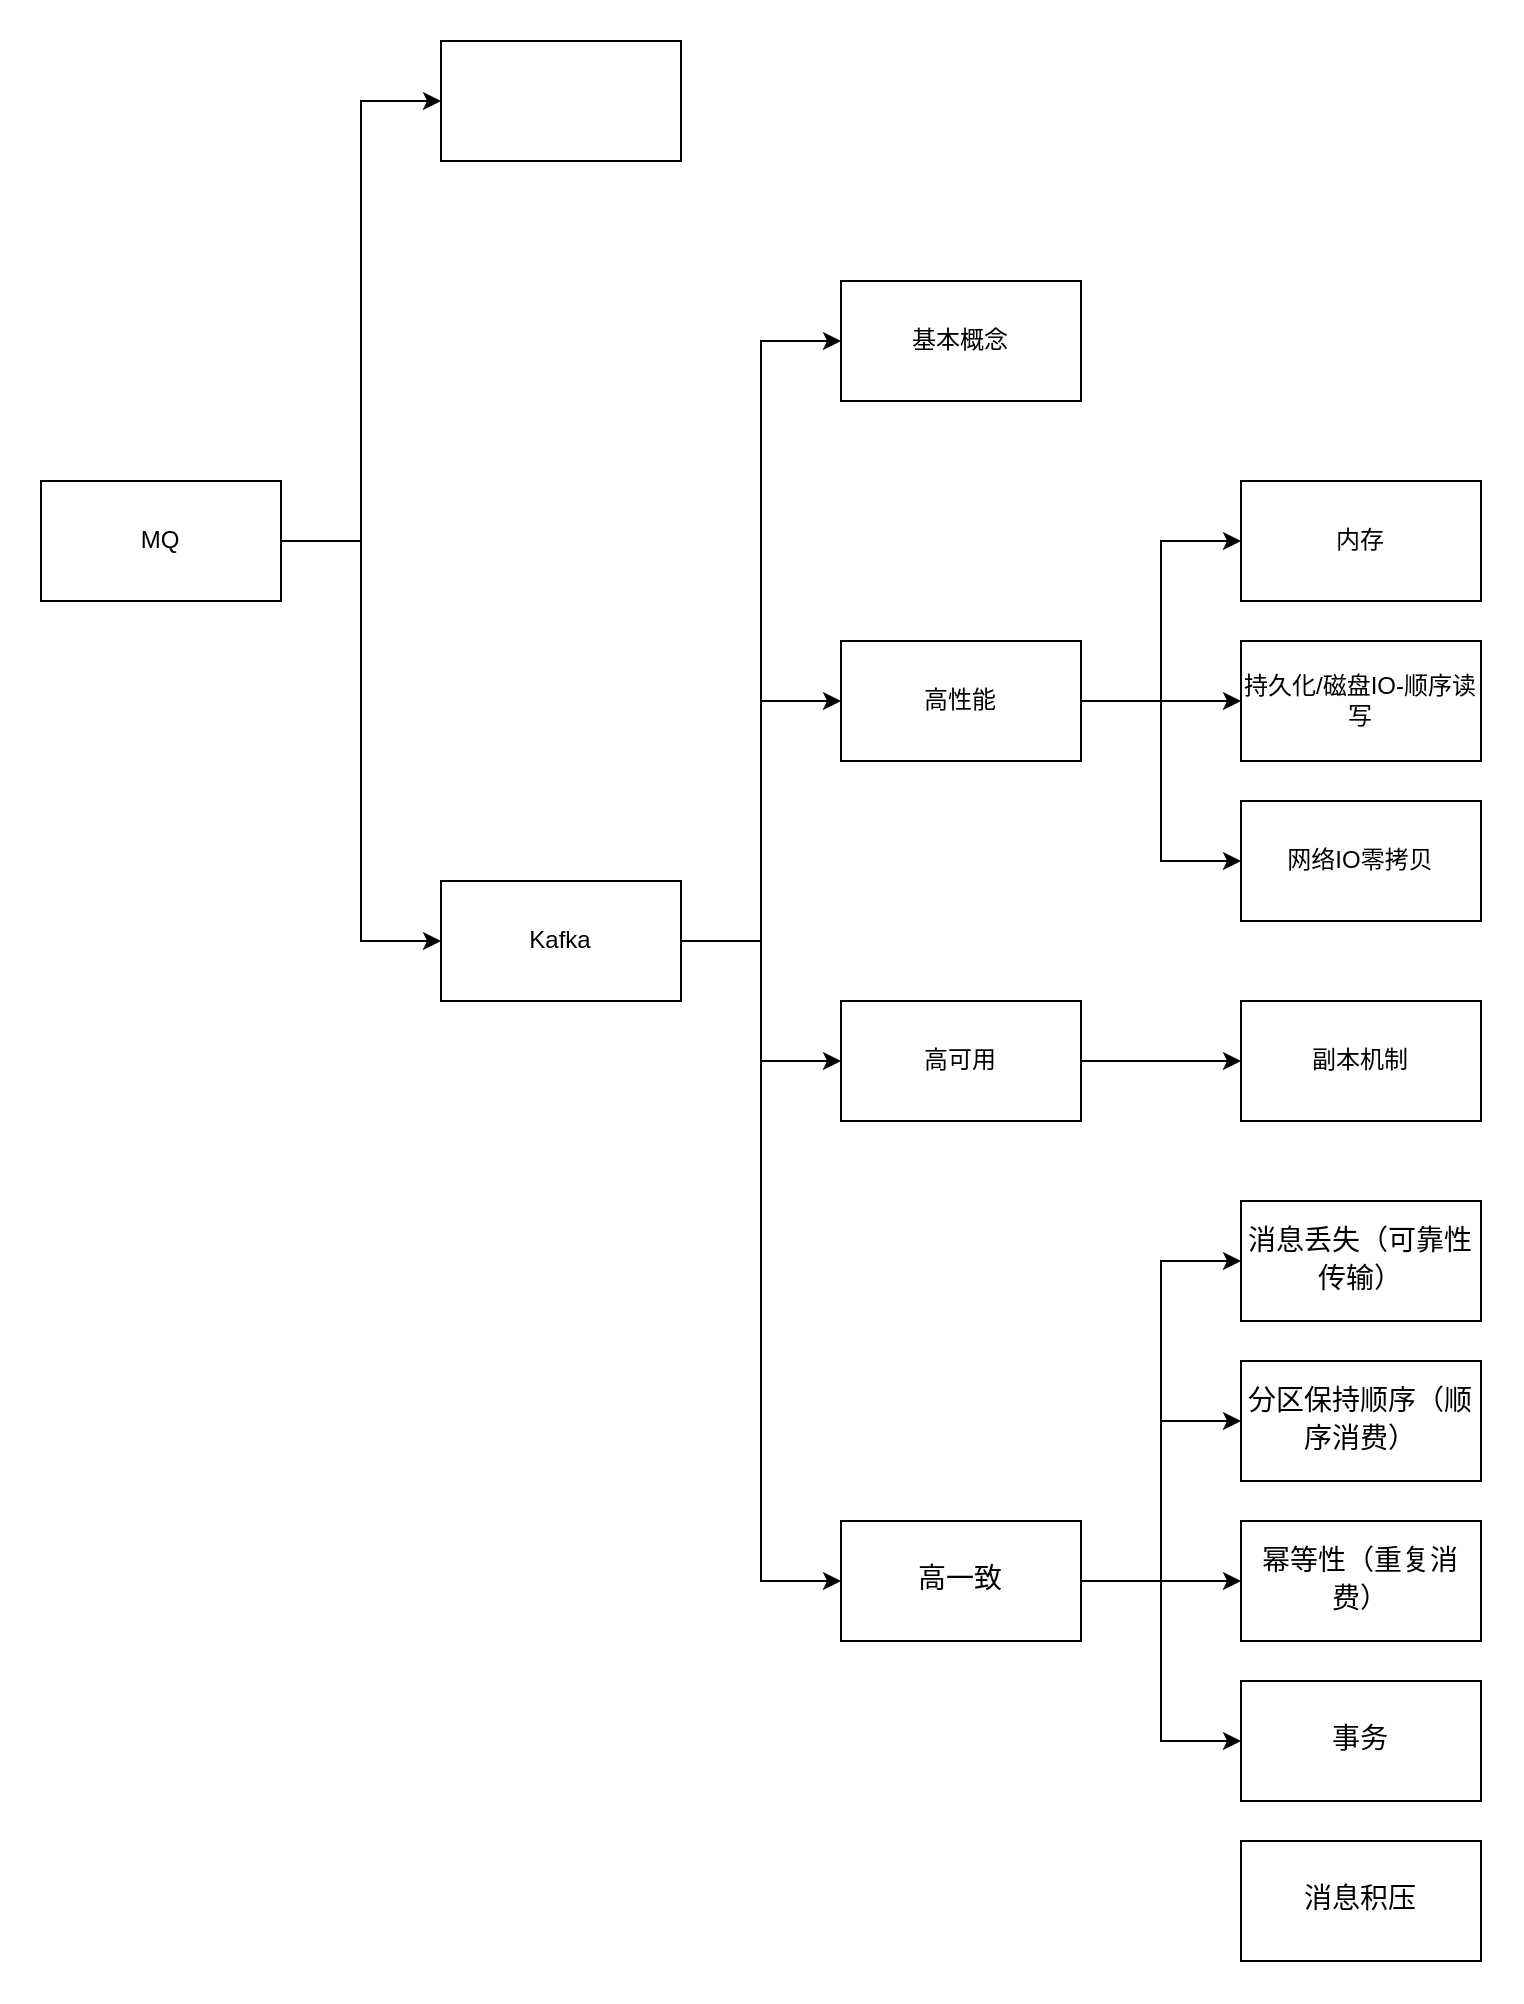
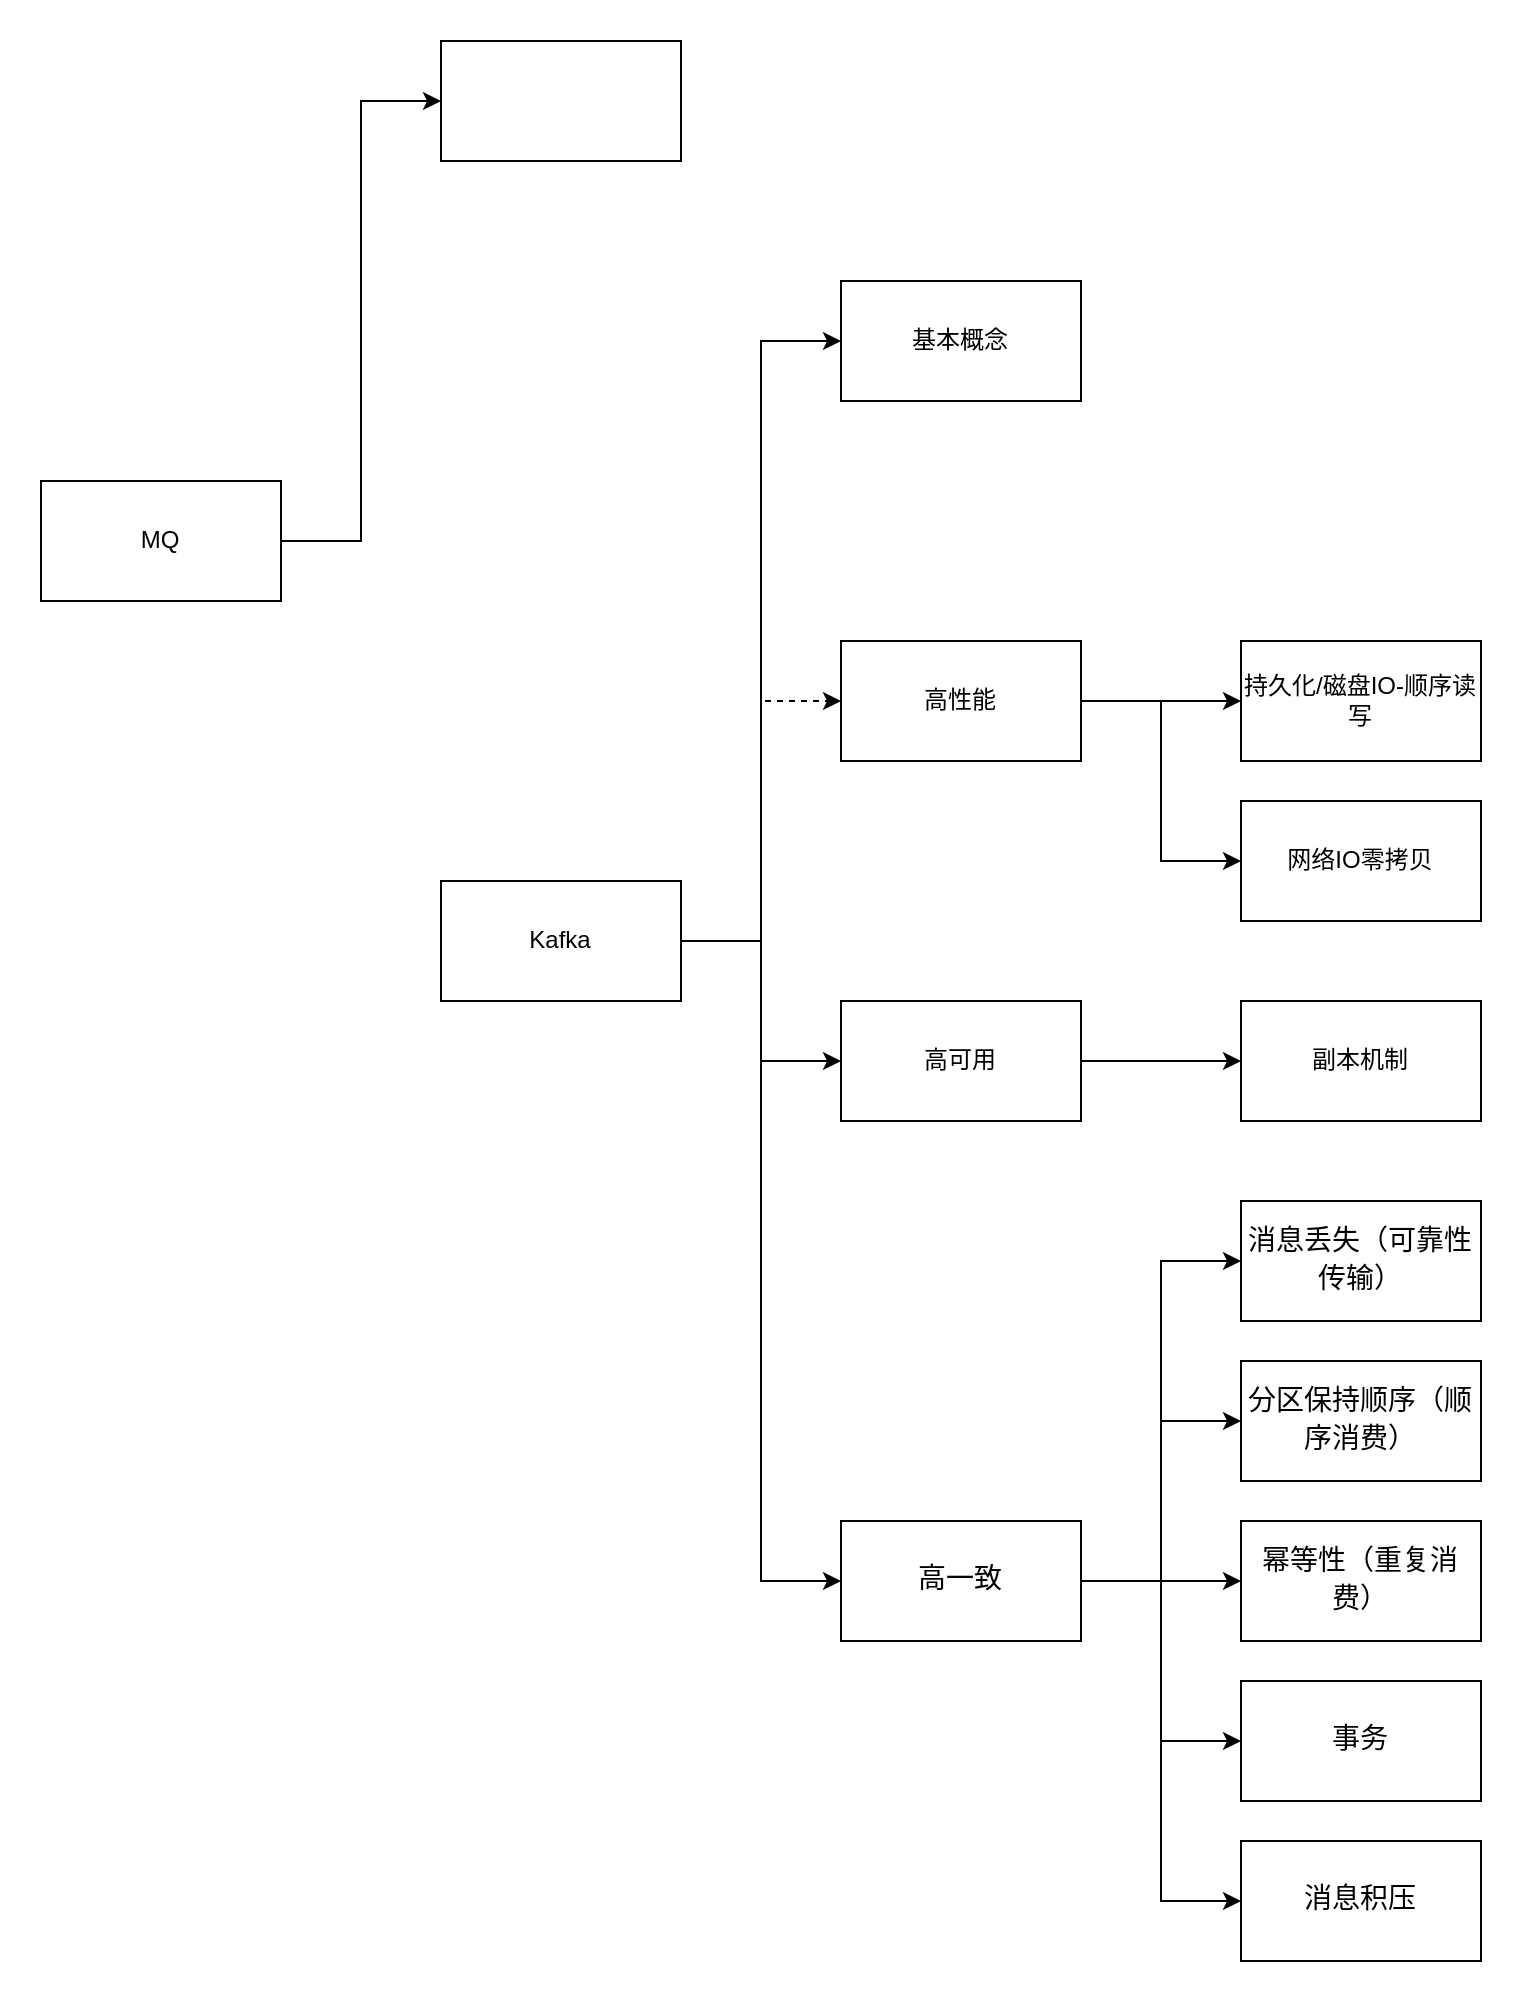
node "内存": removed
edge "高性能" -> "内存": removed
edge "Kafka" -> "高性能": style solid -> dashed
edge "MQ" -> "Kafka": removed
edge "高一致" -> "消息积压": added
